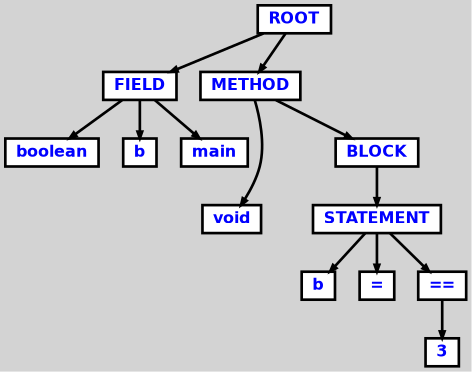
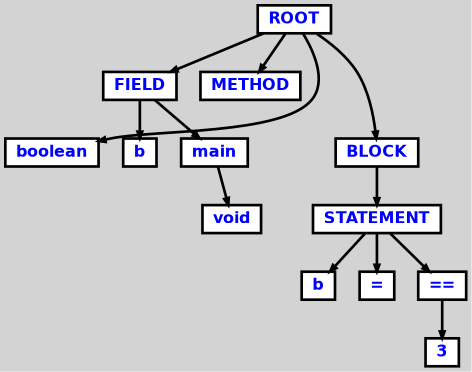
edge "FIELD" -> "boolean": now "ROOT" -> "boolean"
edge "METHOD" -> "BLOCK": now "ROOT" -> "BLOCK"
edge "METHOD" -> "void": now "main" -> "void"
